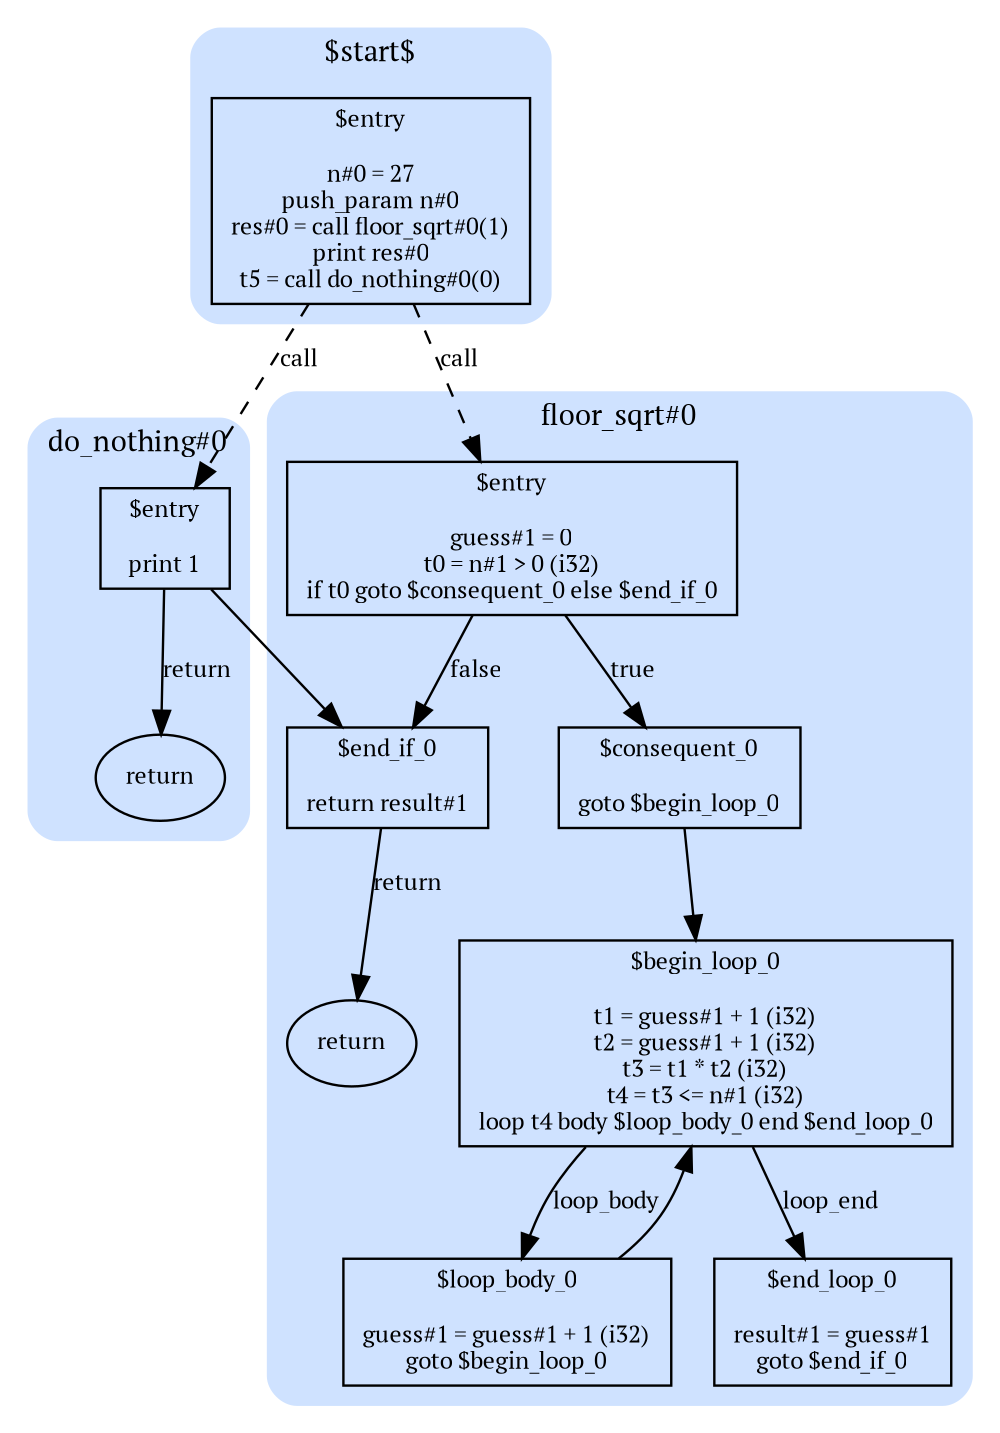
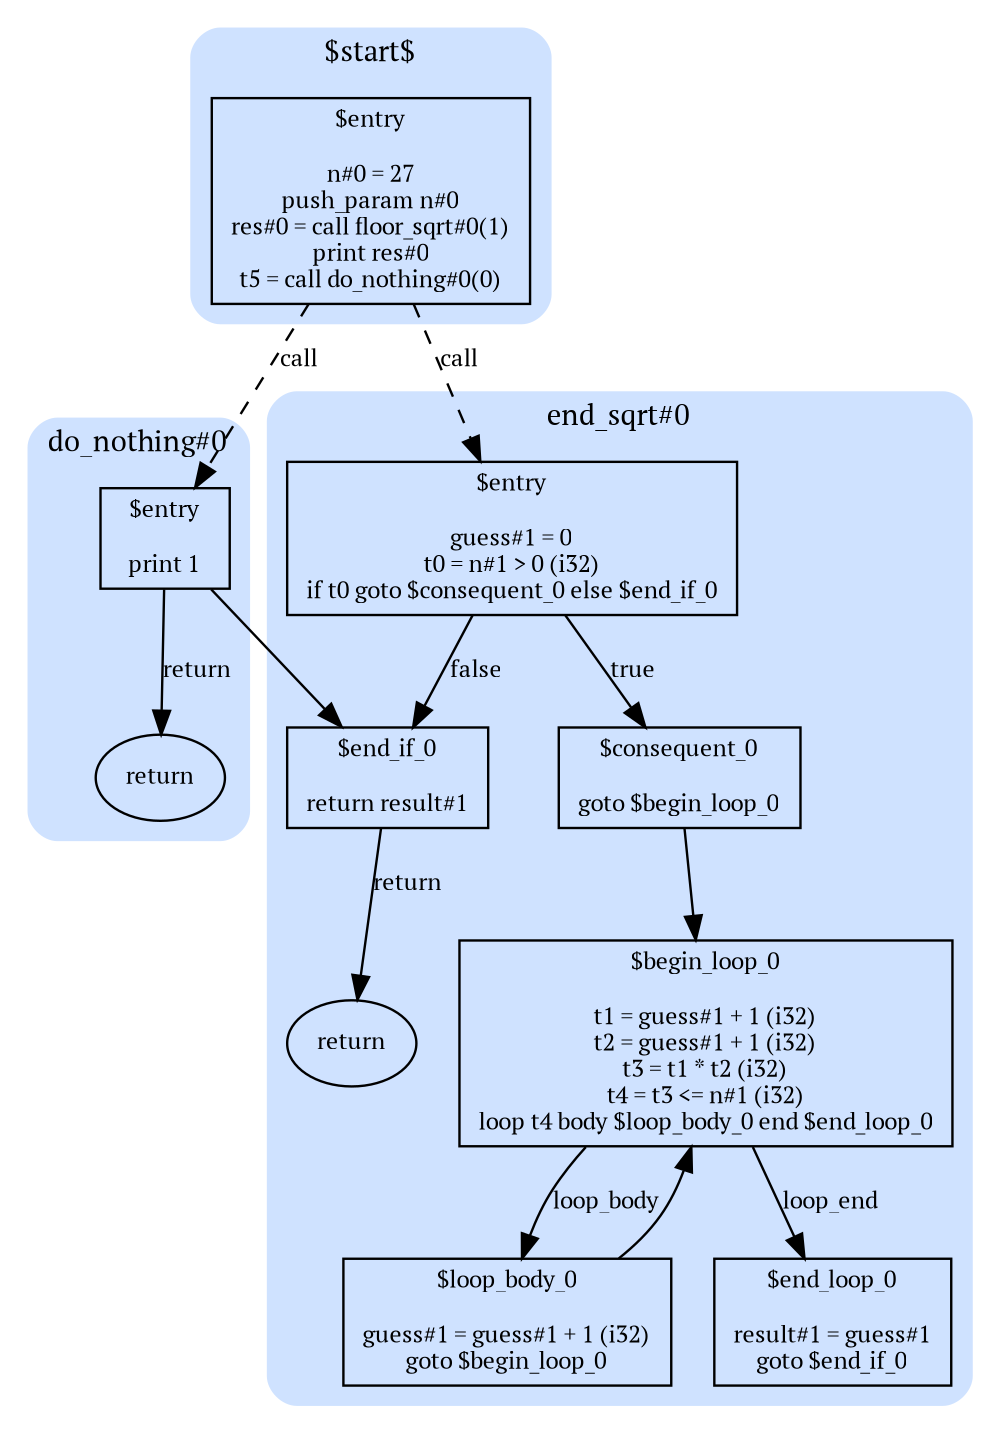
cluster "floor_sqrt#0": label "floor_sqrt#0" -> "end_sqrt#0"
